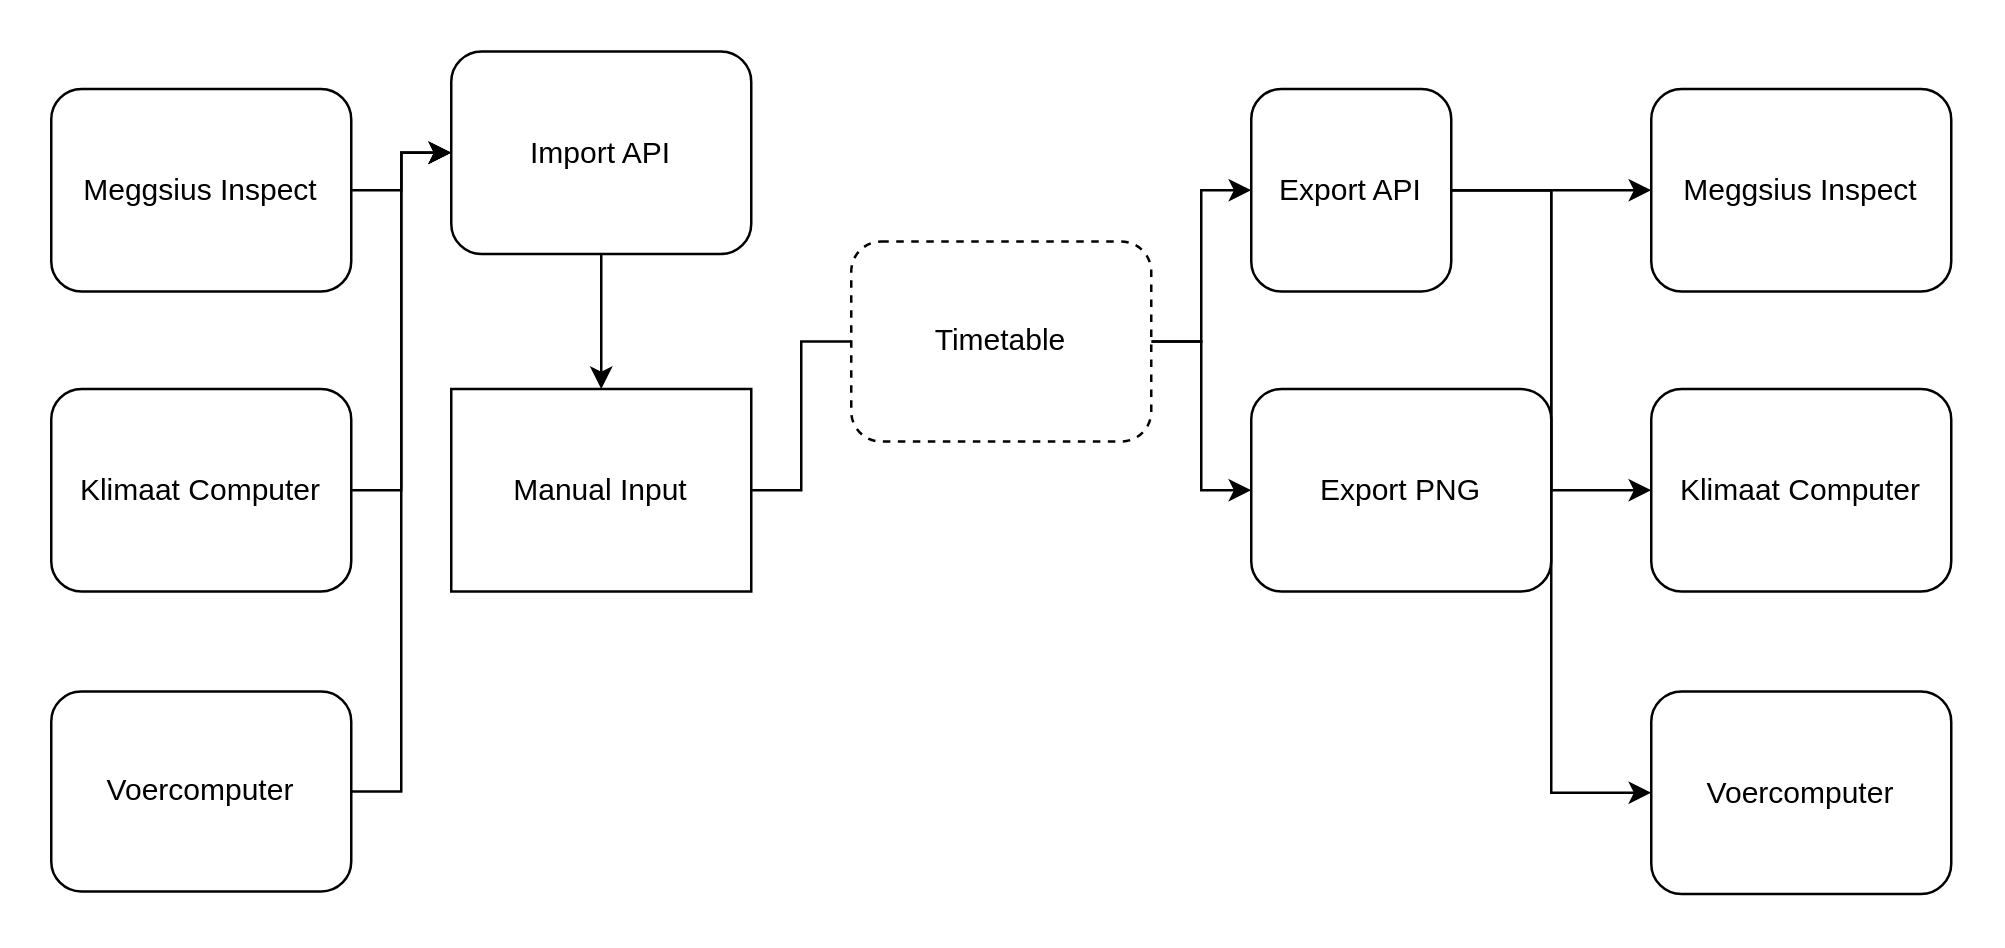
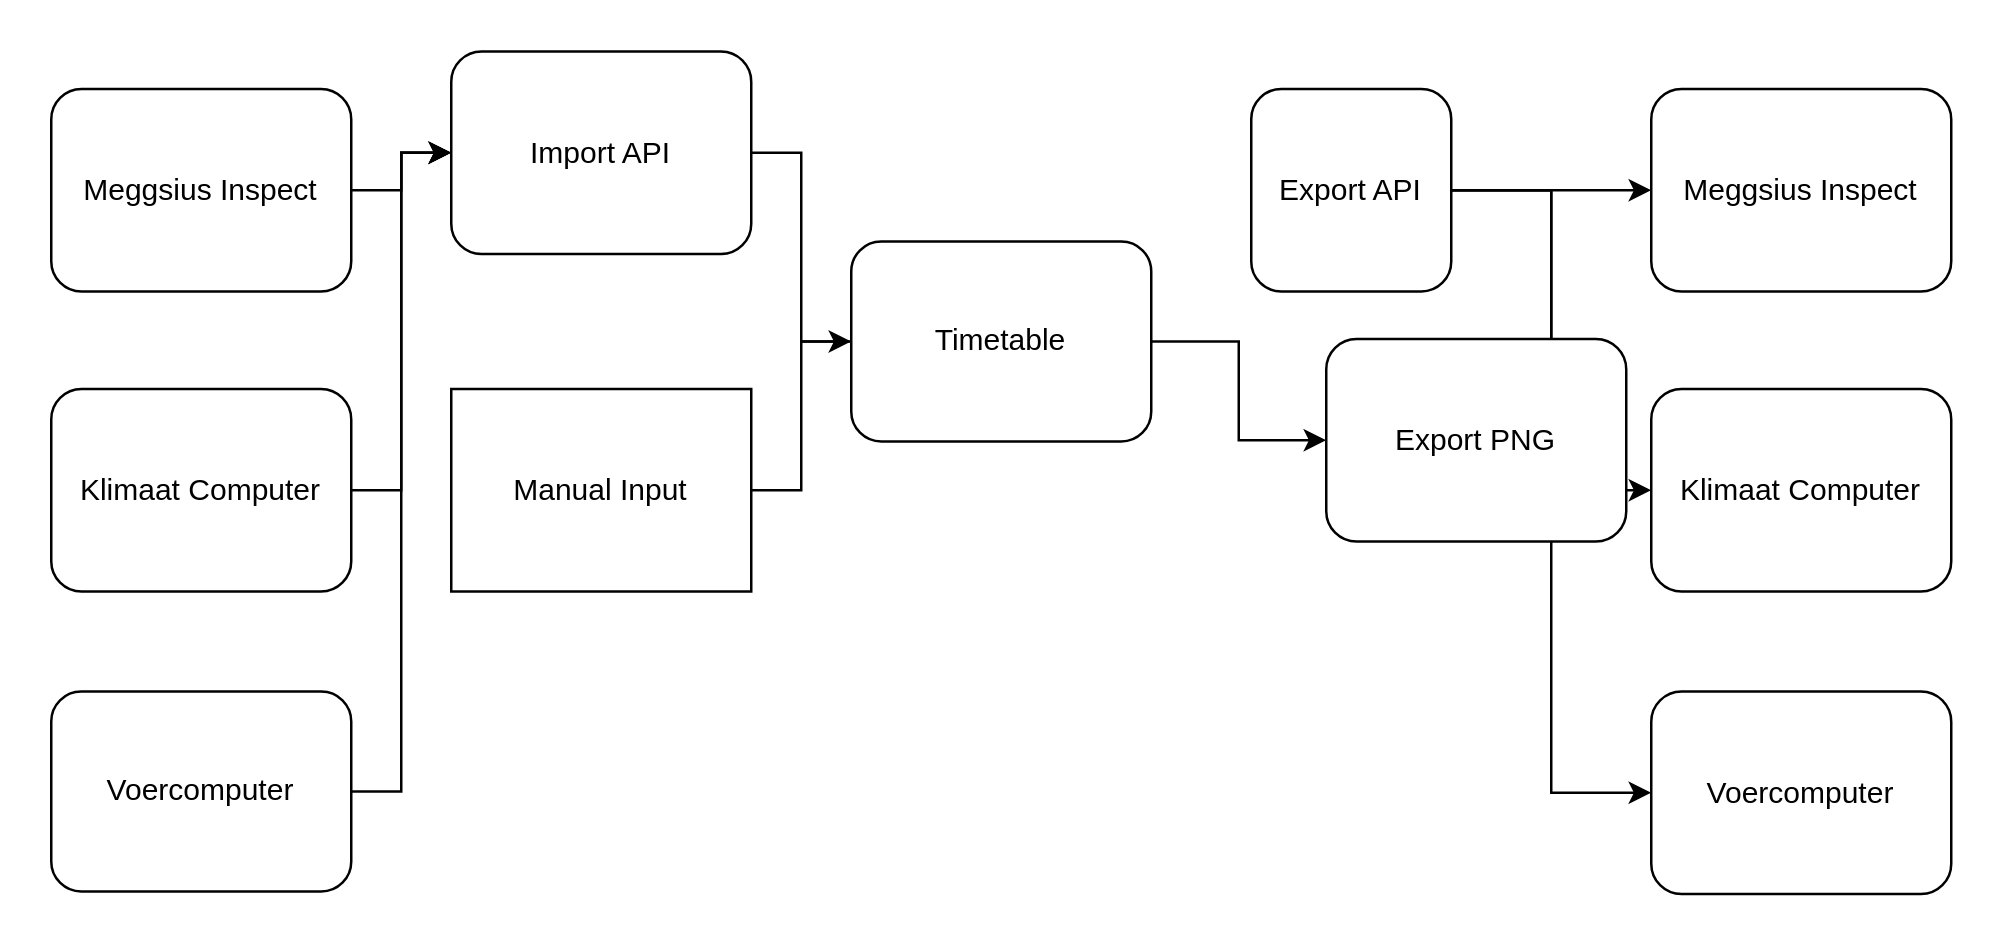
edge "Timetable" -> "Export API": removed
edge "Import API" -> "Manual Input": now "Import API" -> "Timetable"
node "Timetable": style dashed -> solid
node "Export PNG": moved (1401, 490) -> (1476, 440)
